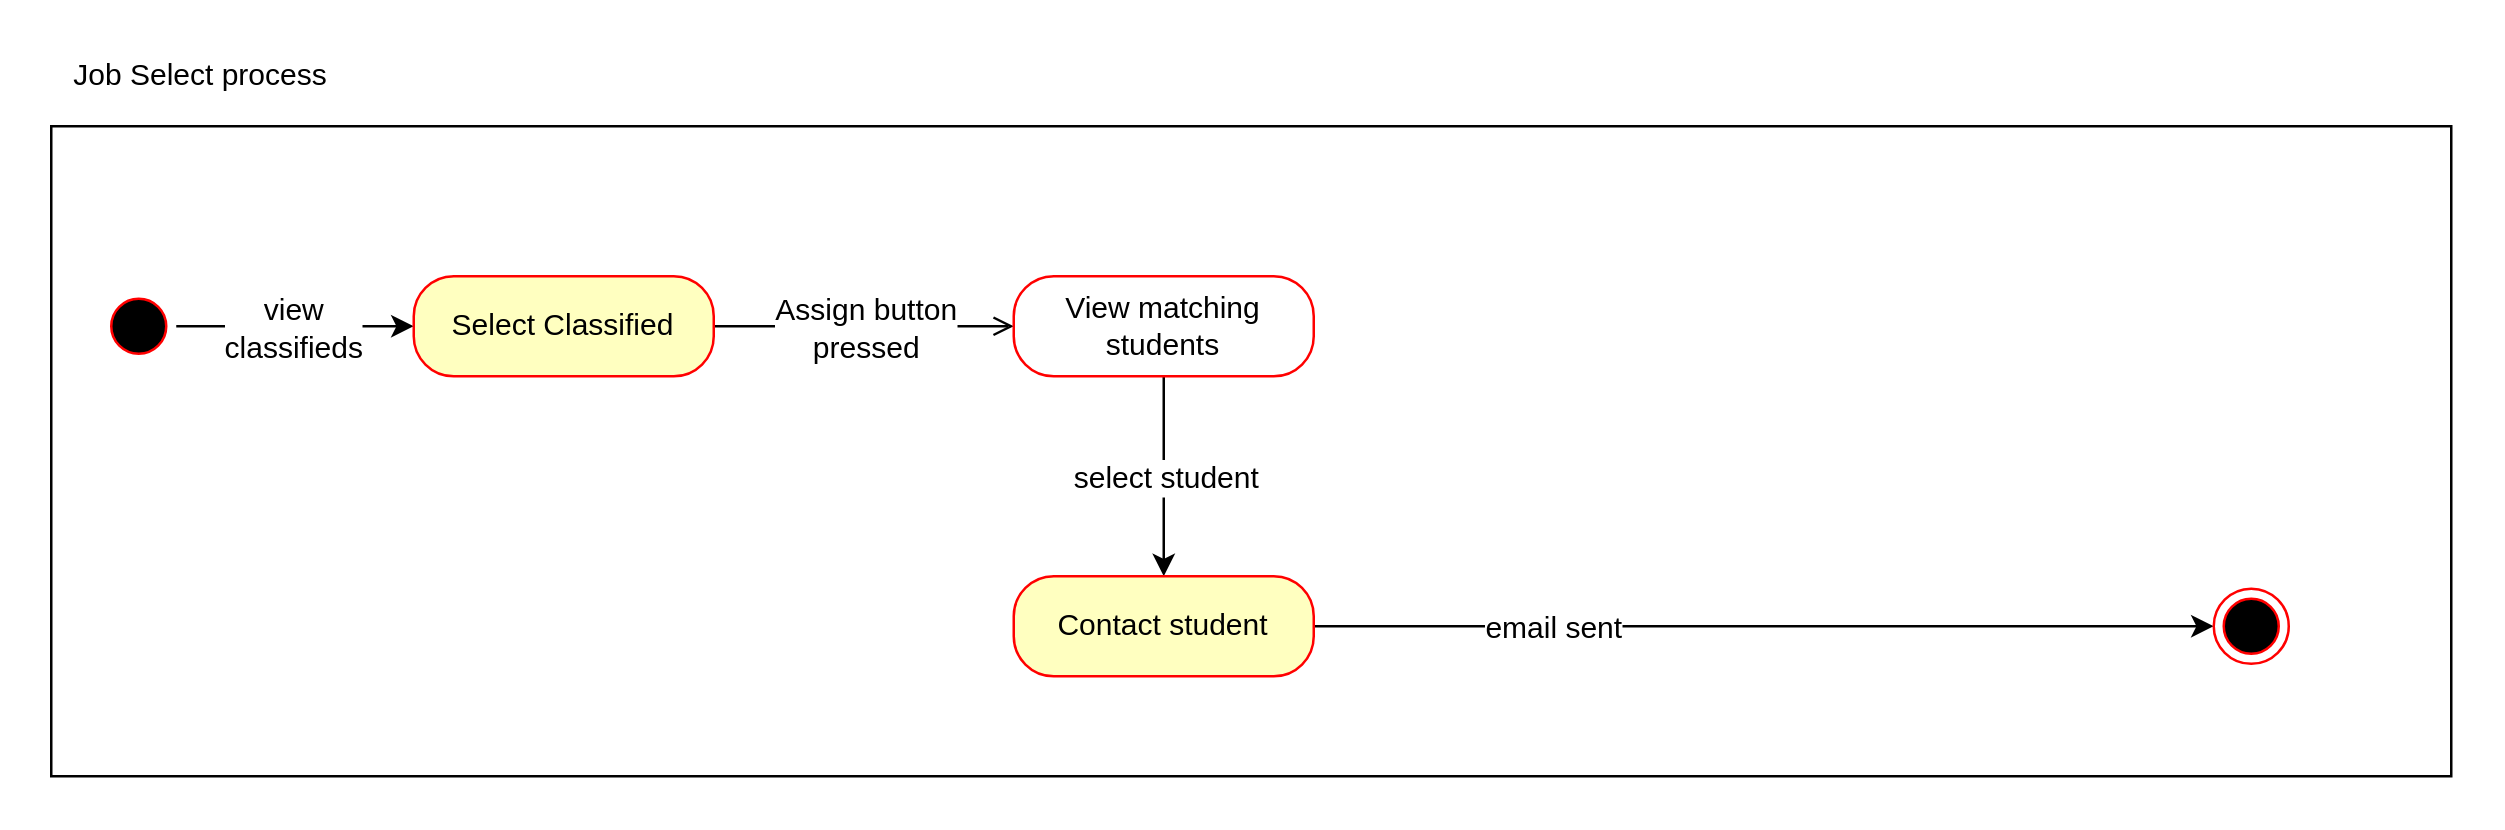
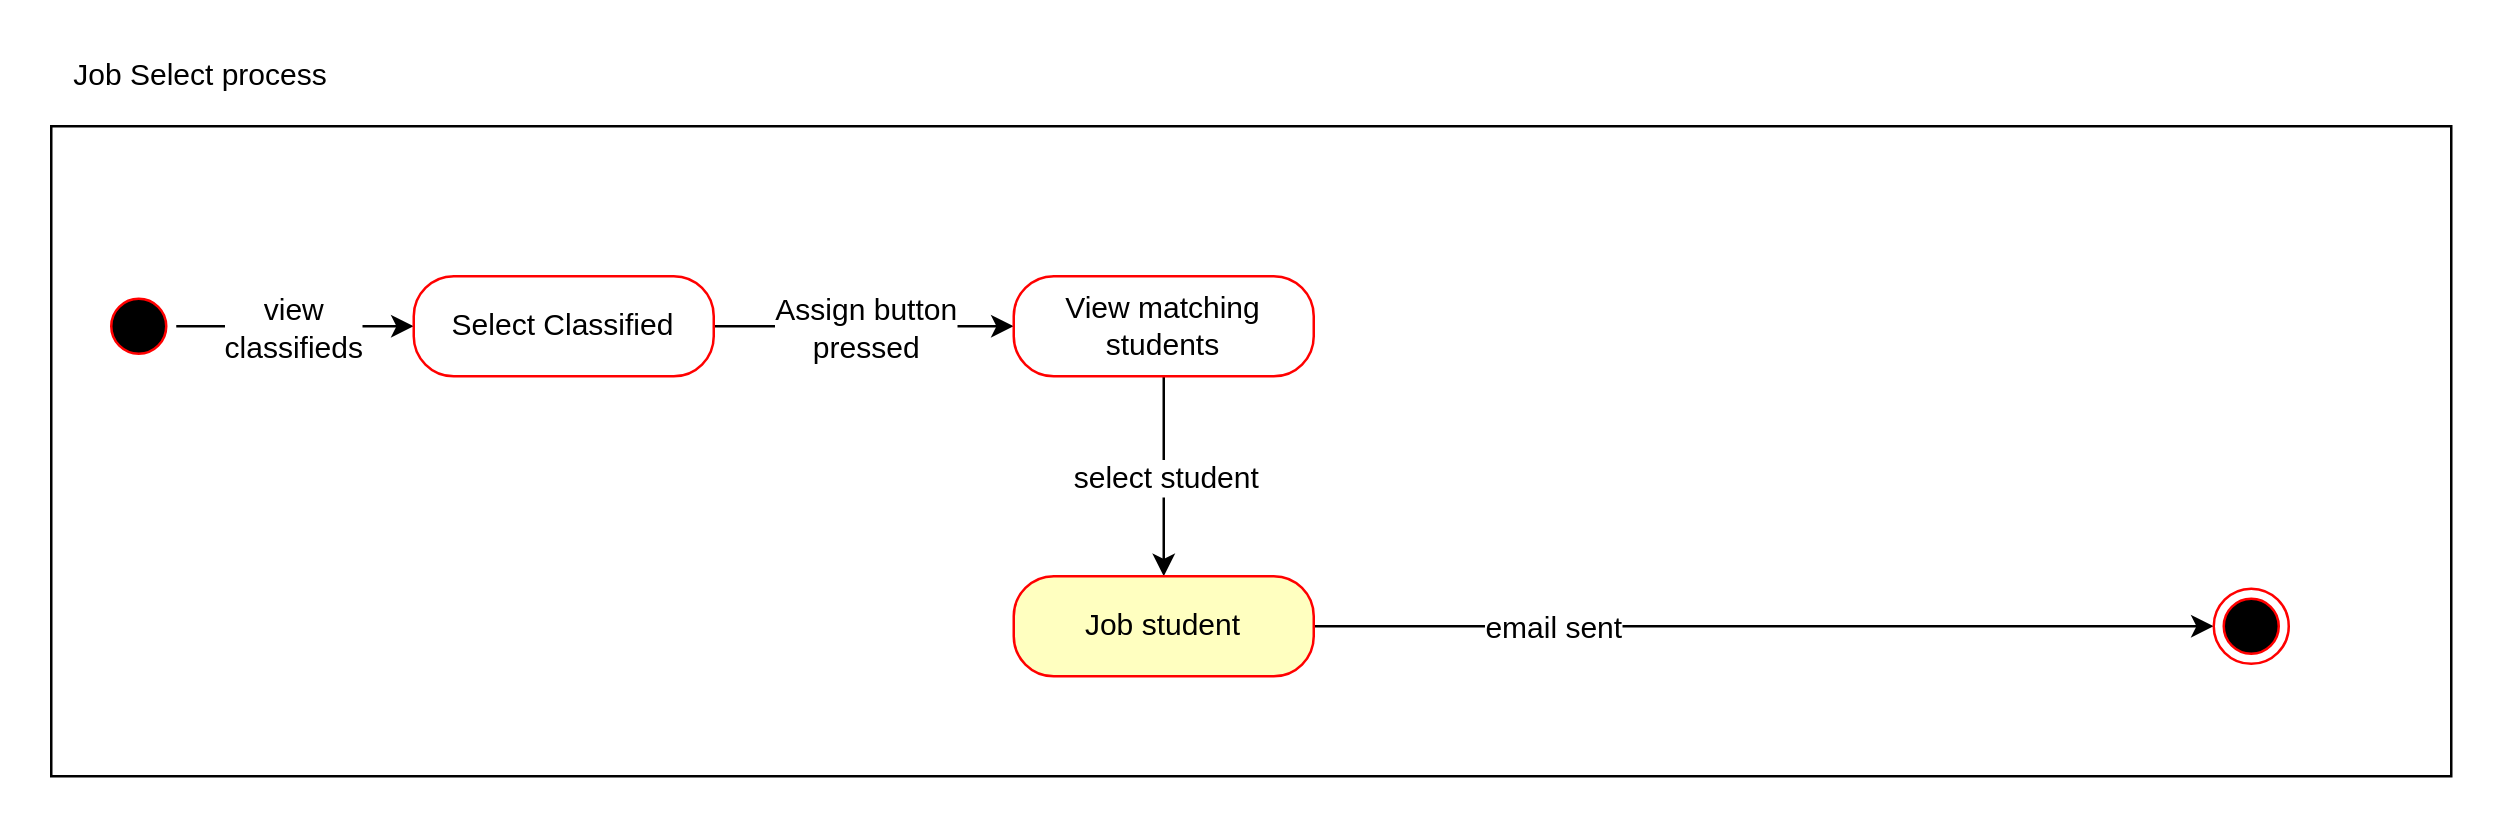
node "Select Classified": fillcolor #ffffc0 -> #ffffff
edge "Select Classified" -> "View matching students": arrowhead open -> classic
node "Contact student": label "Contact student" -> "Job student"
